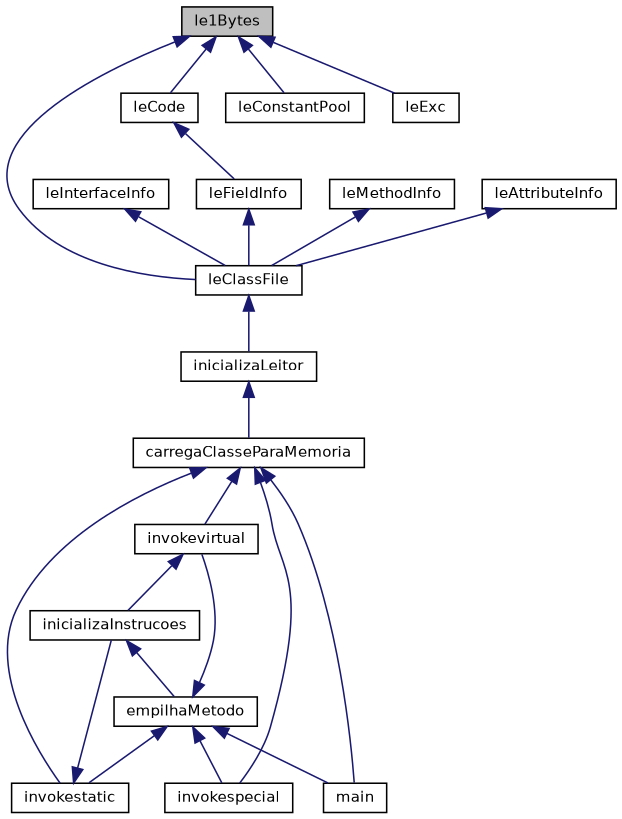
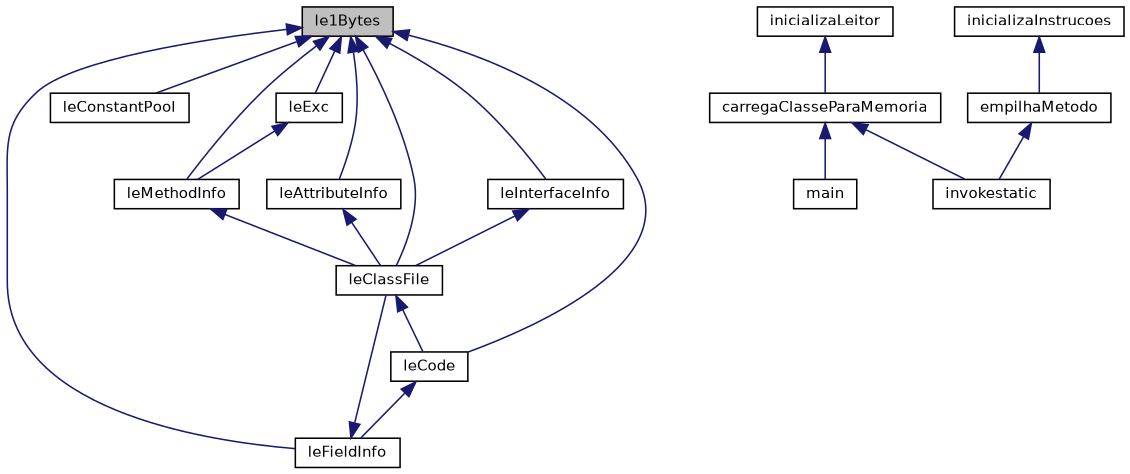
edge "leInterfaceInfo" -> "le1Bytes": added
edge "leMethodInfo" -> "le1Bytes": added
edge "leAttributeInfo" -> "le1Bytes": added
edge "leMethodInfo" -> "leExc": added
edge "leFieldInfo" -> "le1Bytes": added
edge "inicializaLeitor" -> "leClassFile": now "leCode" -> "leClassFile"
node "invokevirtual": removed
edge "inicializaInstrucoes" -> "invokestatic": removed
edge "main" -> "empilhaMetodo": removed
node "invokespecial": removed
